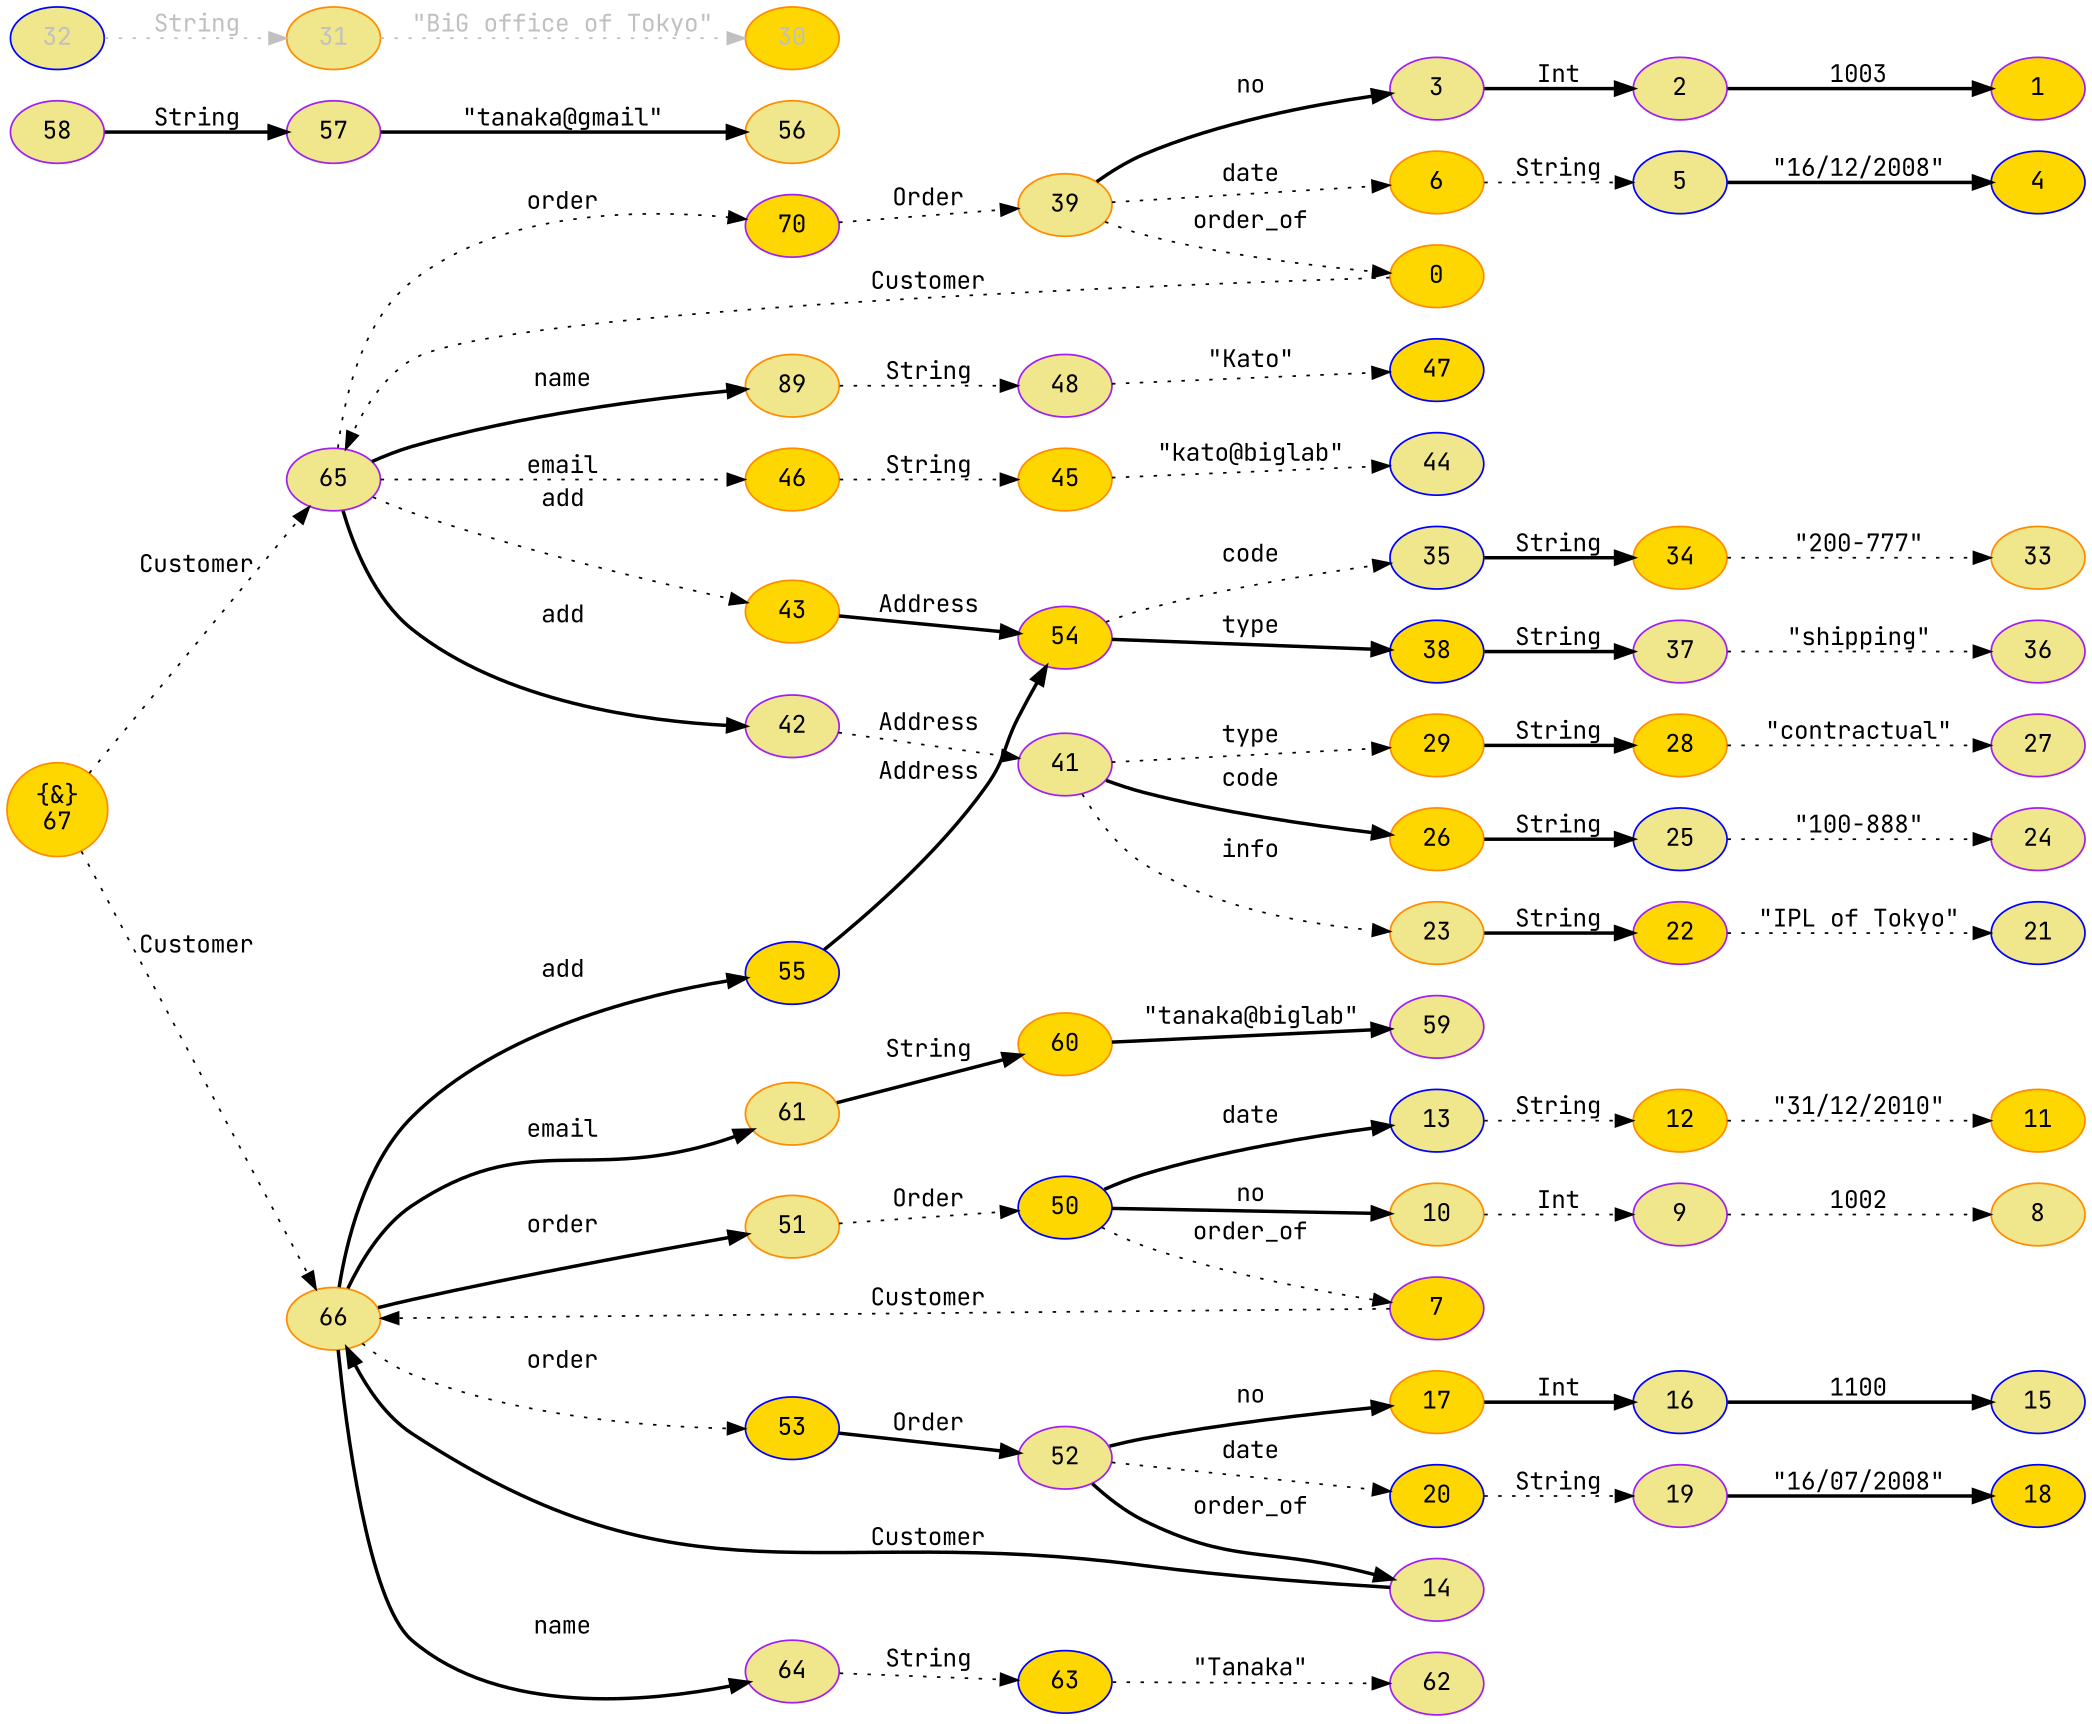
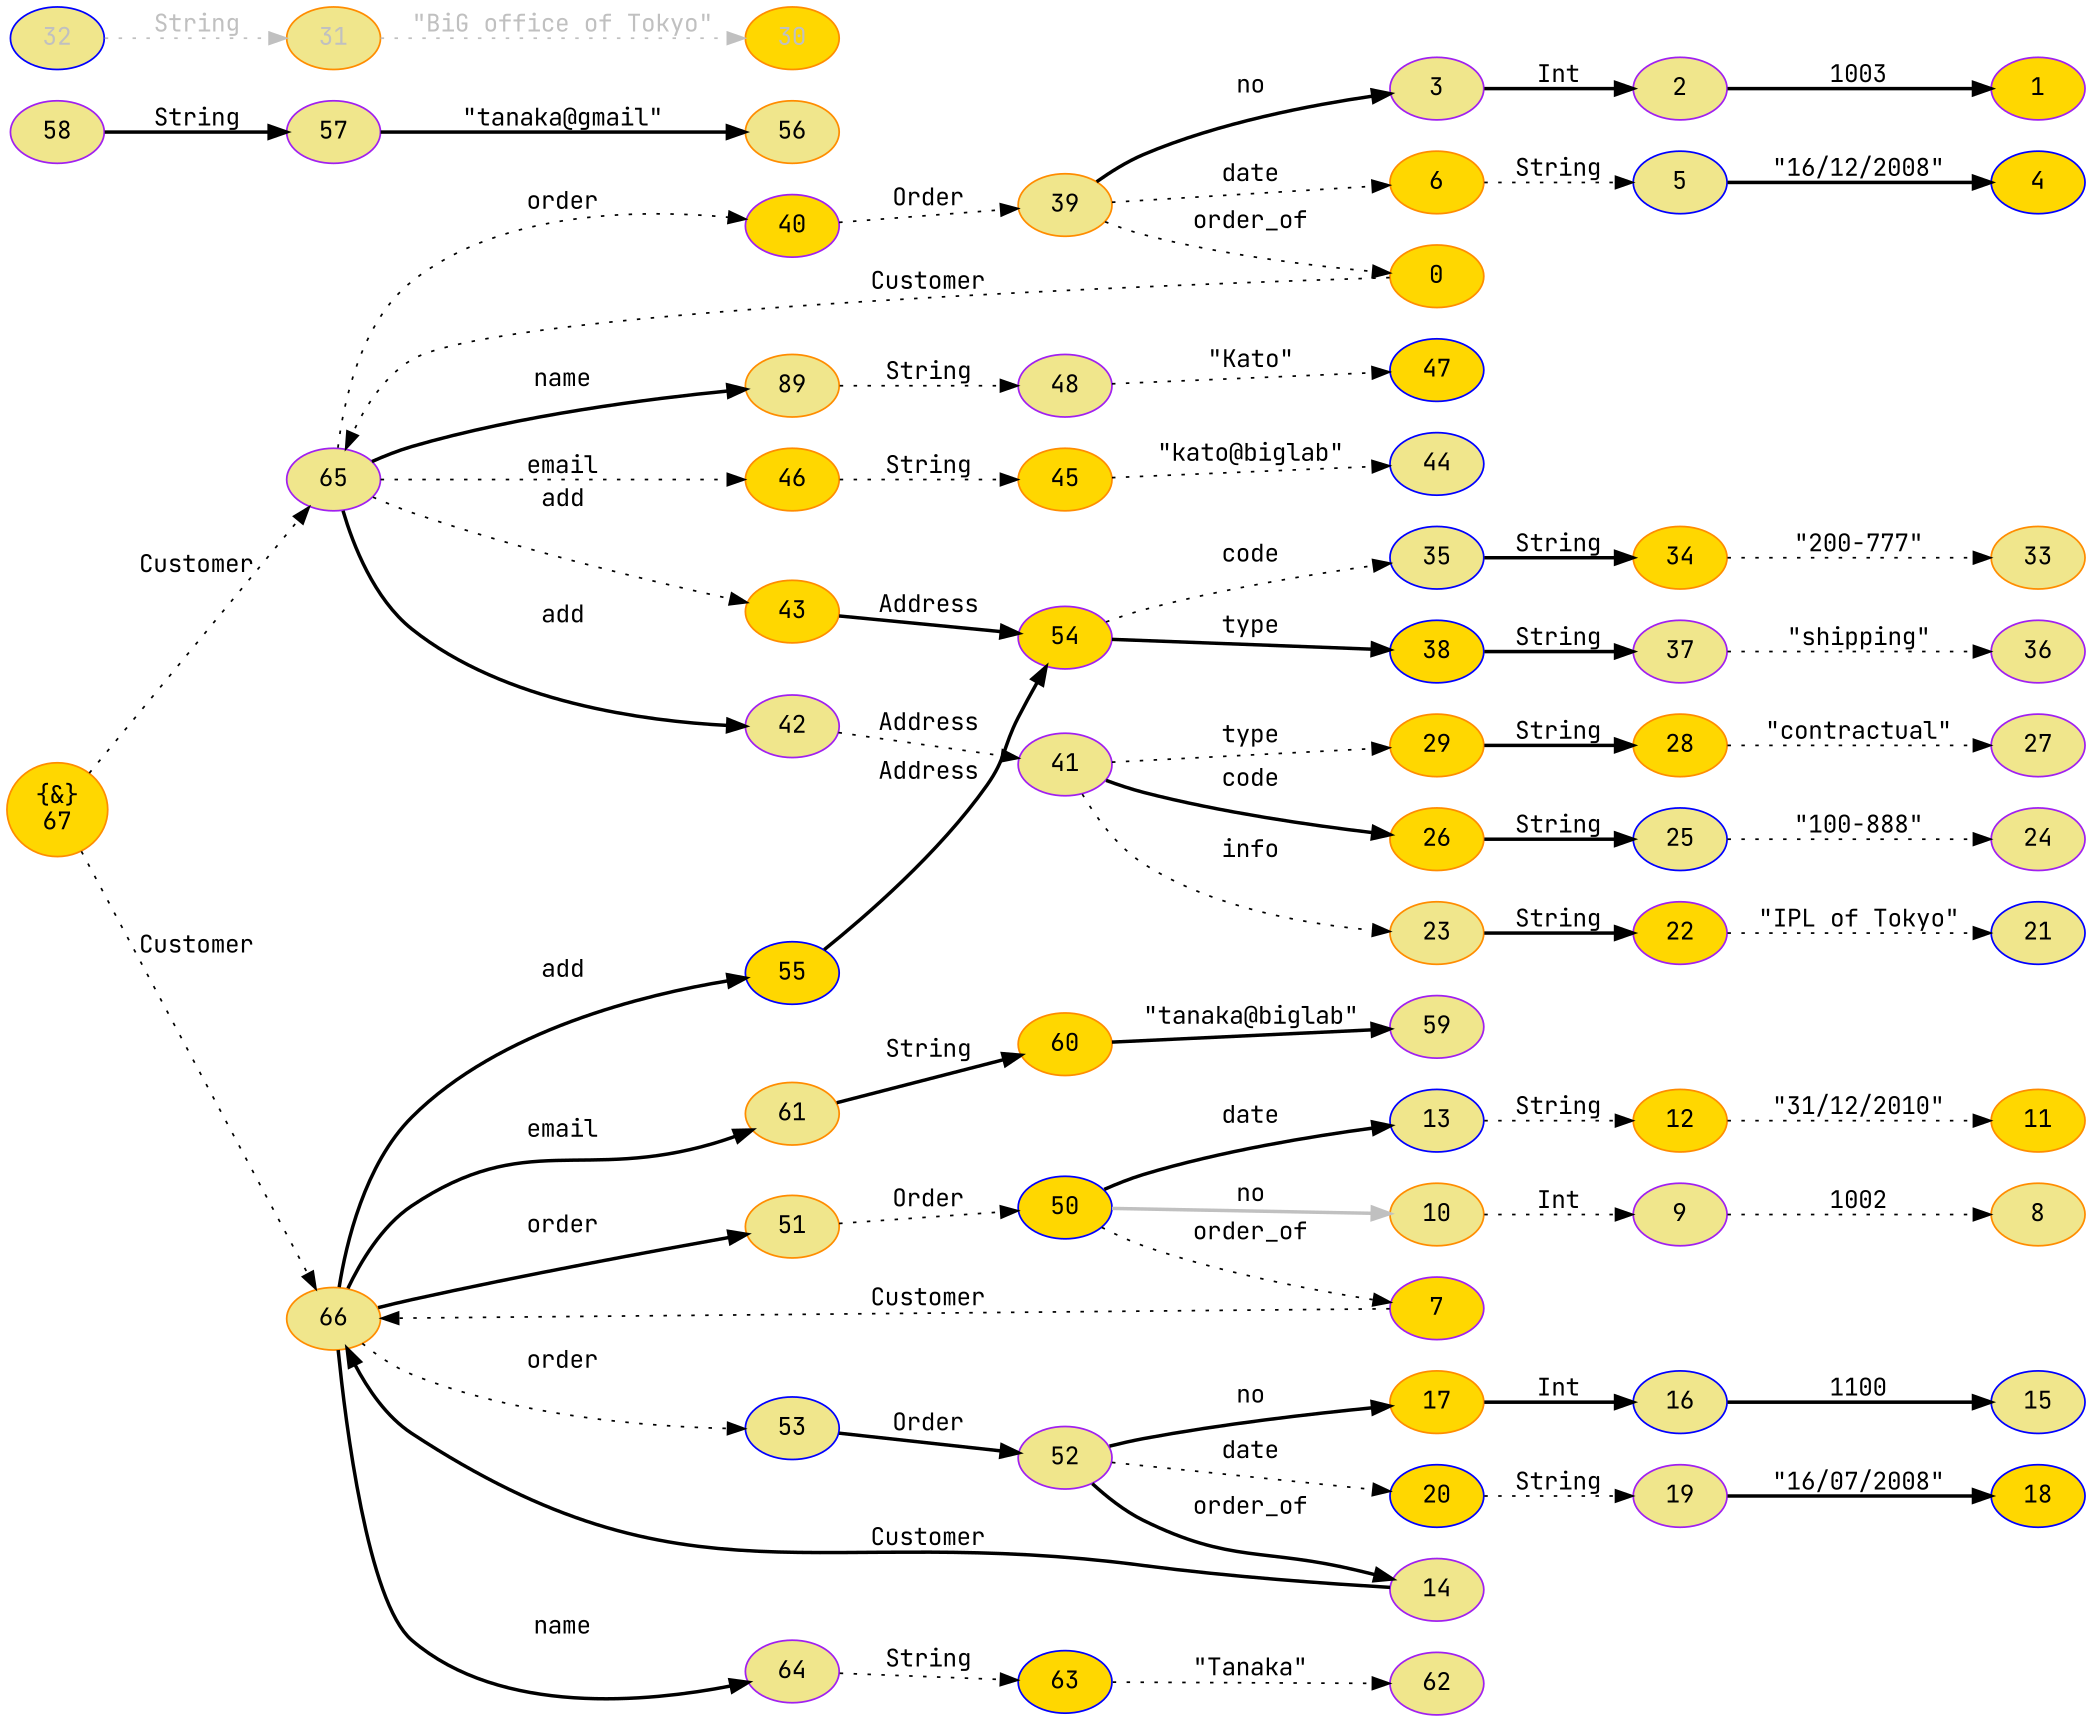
node "70": label "70" -> "40"
edge "50" -> "10": color black -> gray
node "53": fillcolor gold -> khaki
